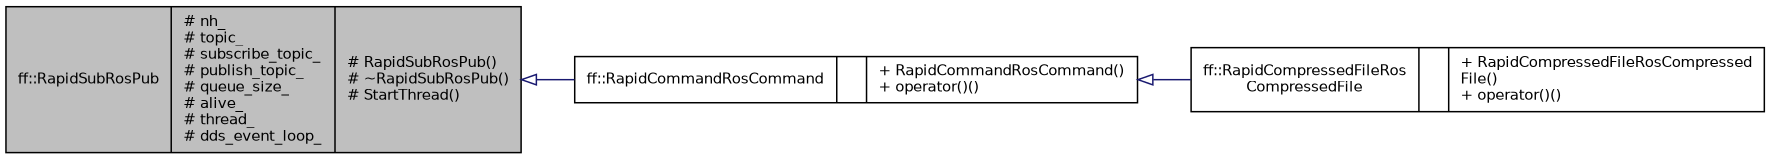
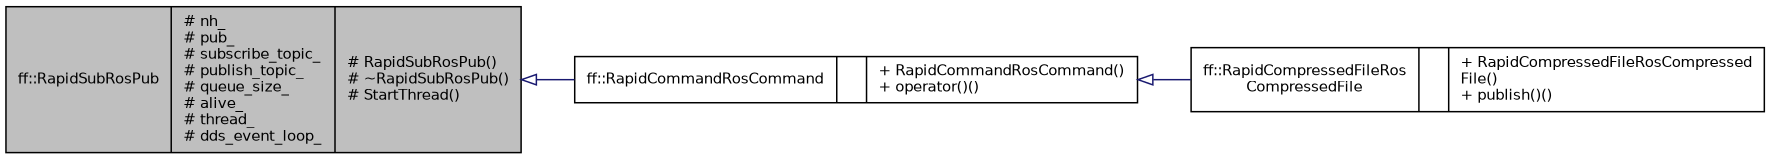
node "ff::RapidSubRosPub": text "# topic_" -> "# pub_"
node "ff::RapidCompressedFileRos": text "+ operator()()" -> "+ publish()()"
